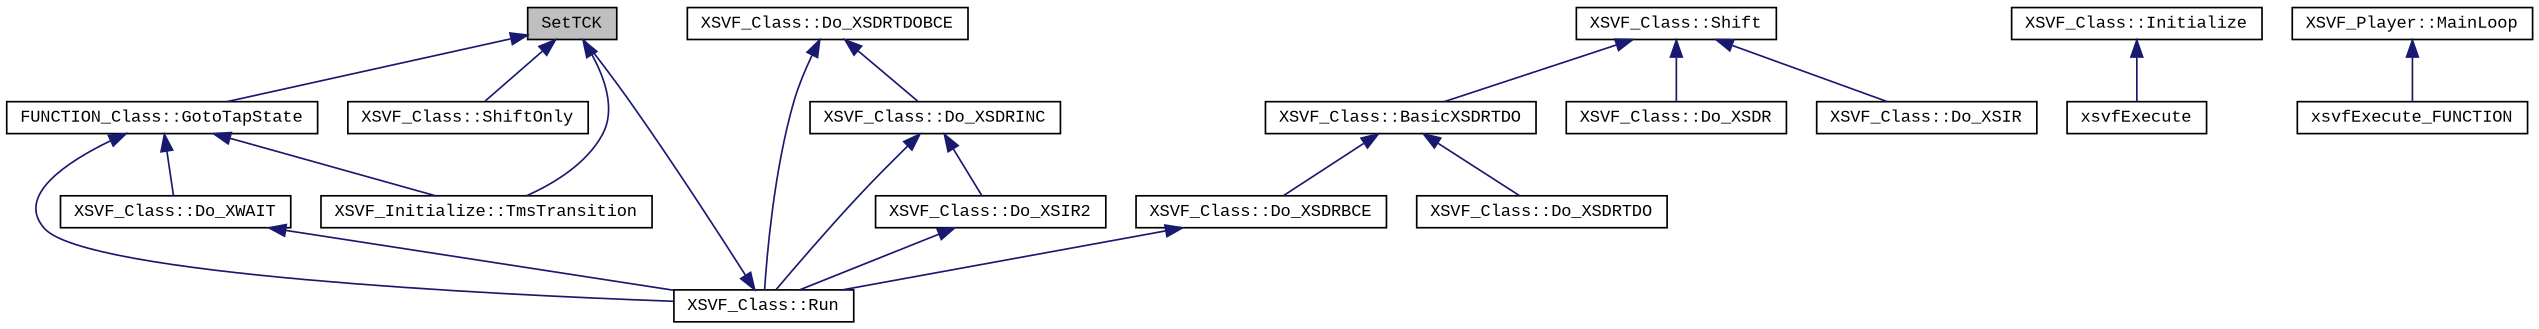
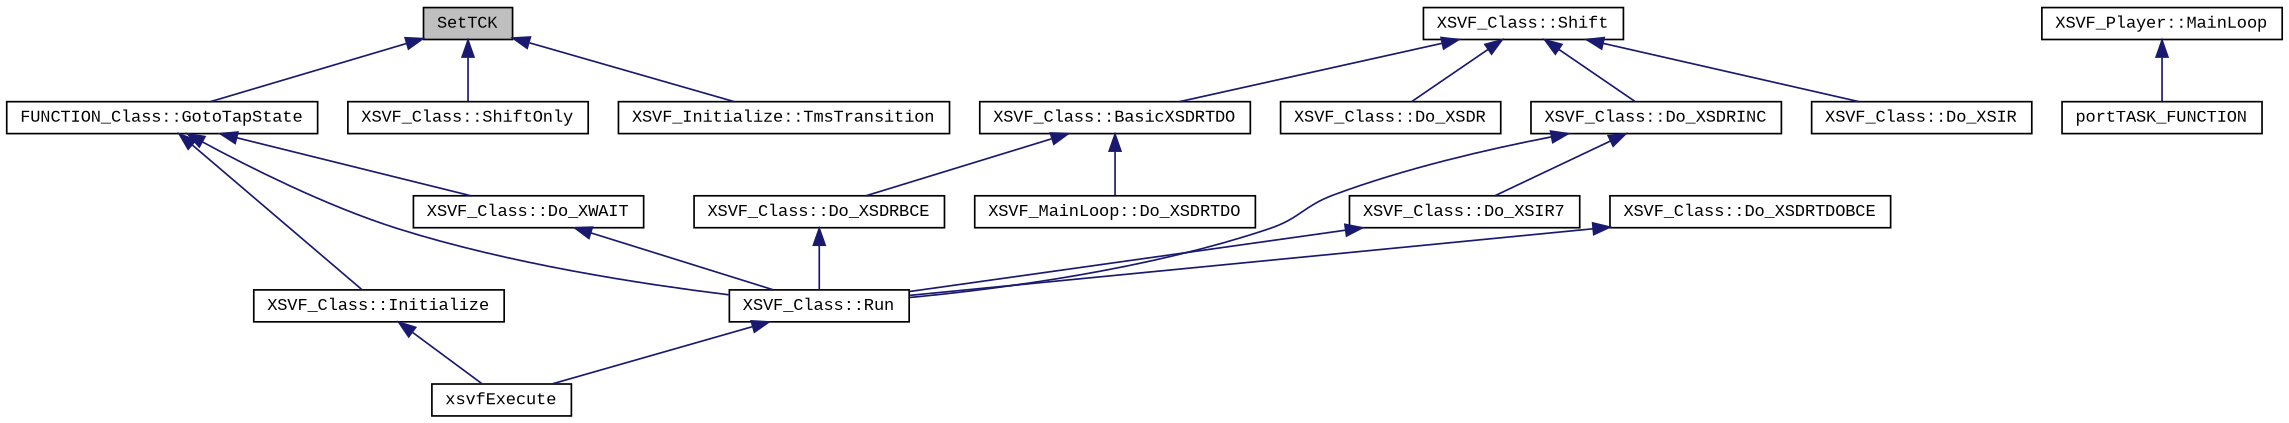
edge "XSVF_Class::Do_XSDRINC" -> "XSVF_Class::Do_XSDRTDOBCE": now "XSVF_Class::Do_XSDRINC" -> "XSVF_Class::Shift"
node "xsvfExecute_FUNCTION": label "xsvfExecute_FUNCTION" -> "portTASK_FUNCTION"
edge "SetTCK" -> "XSVF_Class::Run": now "xsvfExecute" -> "XSVF_Class::Run"
edge "XSVF_Initialize::TmsTransition" -> "FUNCTION_Class::GotoTapState": now "XSVF_Class::Initialize" -> "FUNCTION_Class::GotoTapState"
node "XSVF_Class::Do_XSIR2": label "XSVF_Class::Do_XSIR2" -> "XSVF_Class::Do_XSIR7"
node "XSVF_Class::Do_XSDRTDO": label "XSVF_Class::Do_XSDRTDO" -> "XSVF_MainLoop::Do_XSDRTDO"
